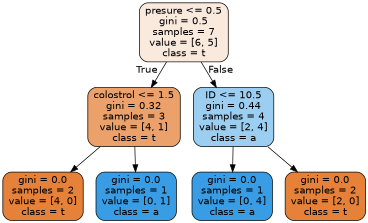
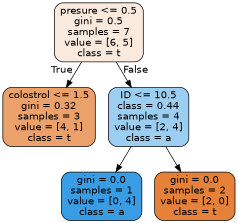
node "ID <= 10.5 gini = 0.44 samples = 4 value = [2, 4] class = a": label "ID <= 10.5 gini = 0.44 samples = 4 value = [2, 4] class = a" -> "ID <= 10.5 class = 0.44 samples = 4 value = [2, 4] class = a"
node "gini = 0.0 samples = 2 value = [4, 0] class = t": removed
node "gini = 0.0 samples = 1 value = [0, 1] class = a": removed
